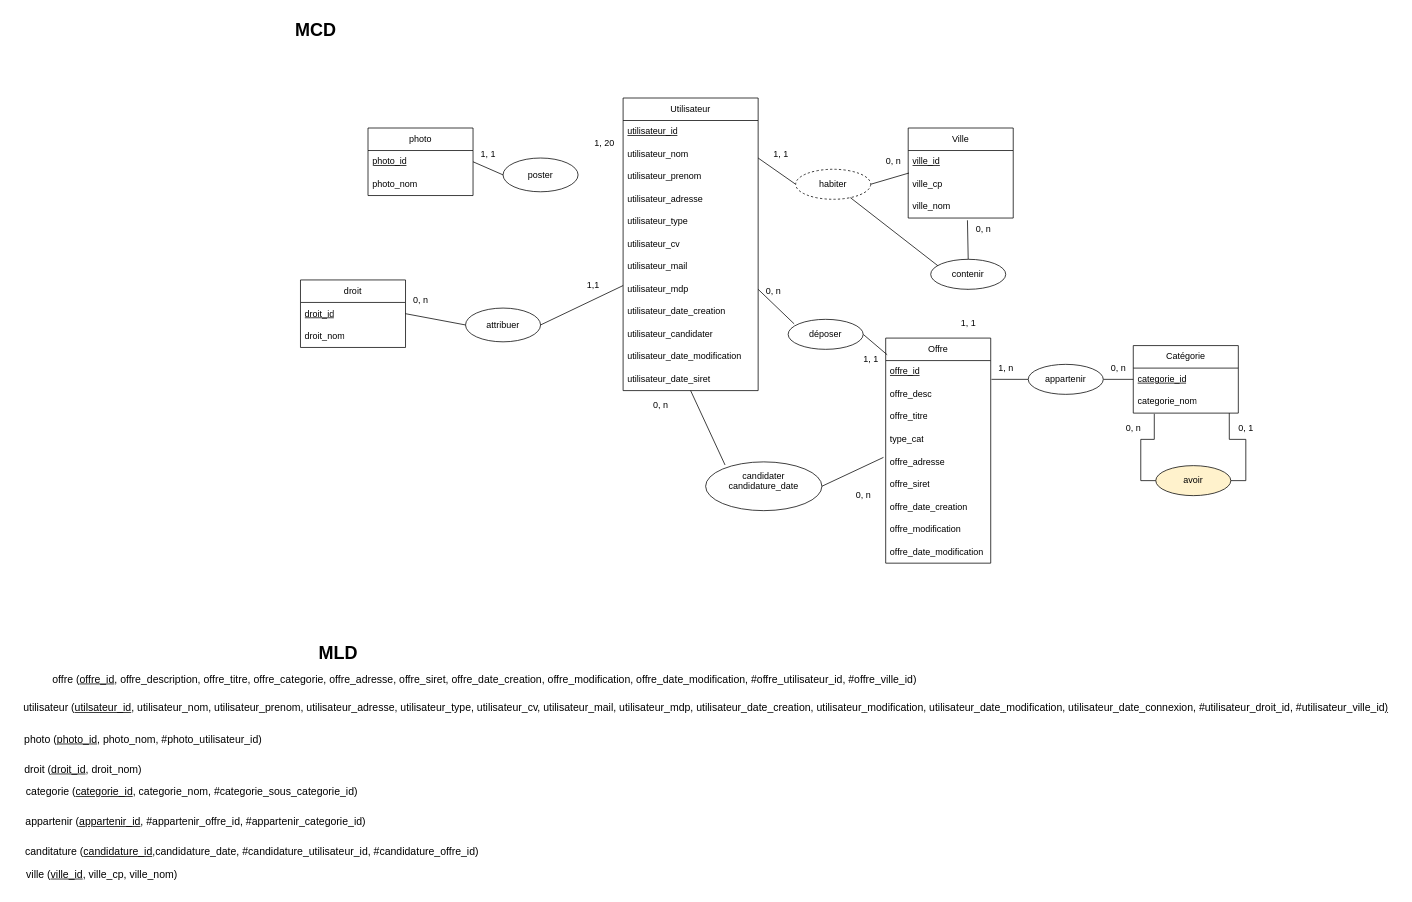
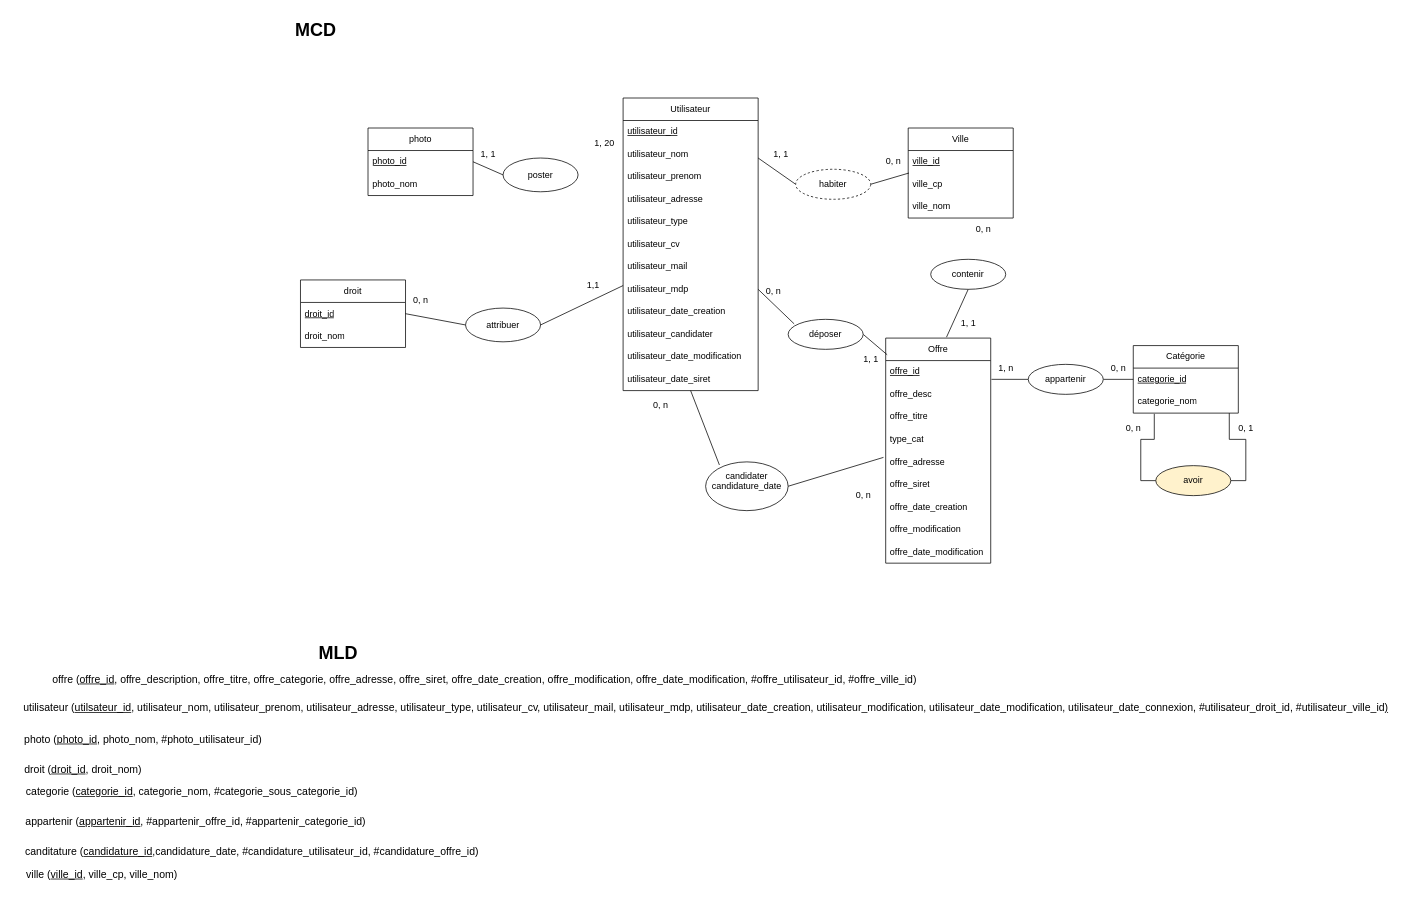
edge "habiter" -- "contenir": now "Offre" -- "contenir"
edge "ville_nom" -- "contenir": removed
node "candidater candidature_date": size 116x49 -> 83x49
